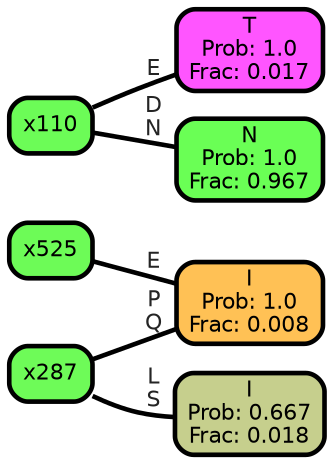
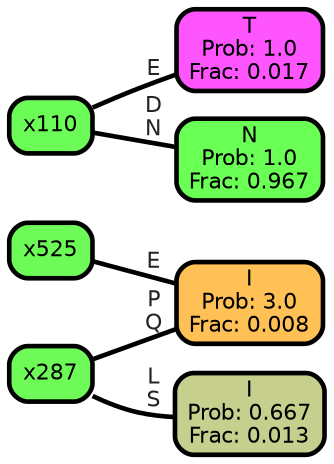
node "I Prob: 1.0 Frac: 0.008": label "I Prob: 1.0 Frac: 0.008" -> "I Prob: 3.0 Frac: 0.008"
node "I Prob: 0.667 Frac: 0.018": label "I Prob: 0.667 Frac: 0.018" -> "I Prob: 0.667 Frac: 0.013"
